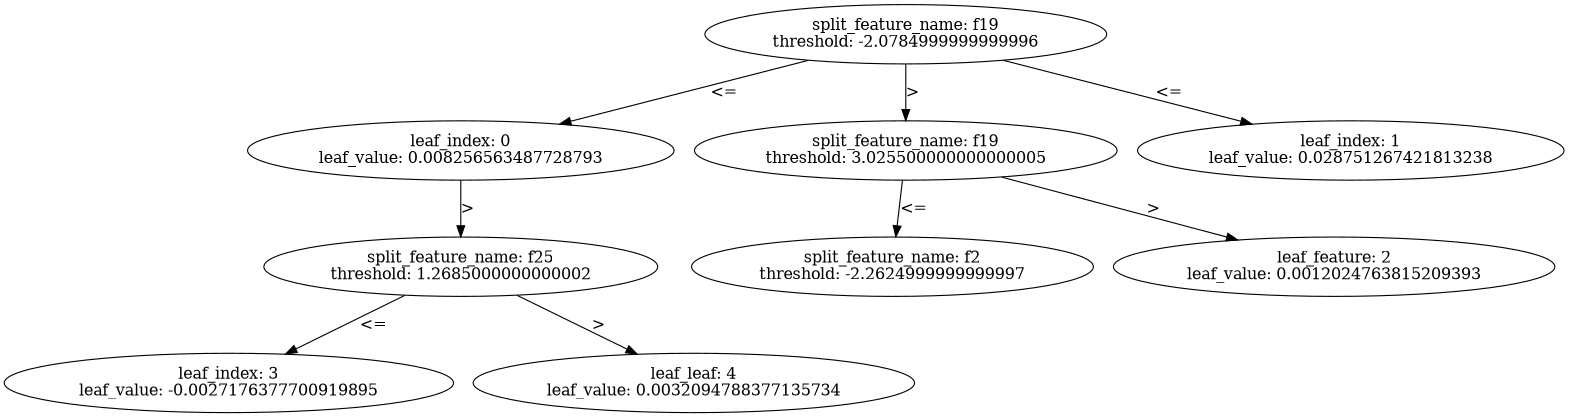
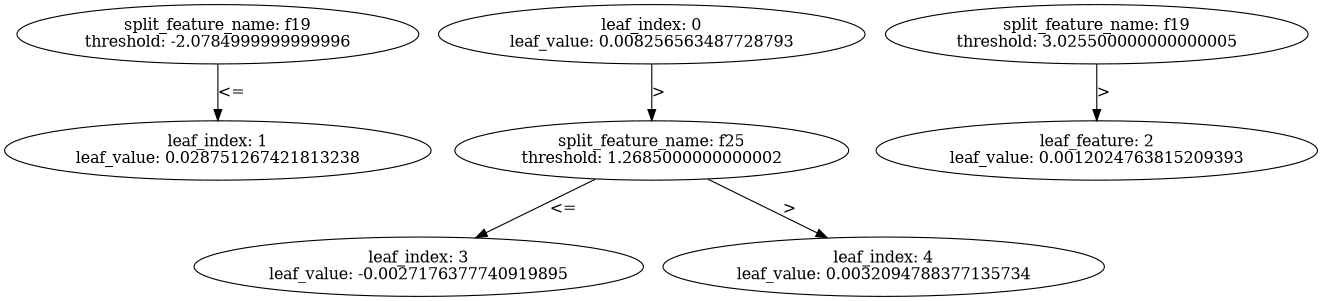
edge "split_feature_name: f19 threshold: -2.0784999999999996" -> "split_feature_name: f19 threshold: 3.025500000000000005": removed, label ">"
edge "split_feature_name: f19 threshold: -2.0784999999999996" -> "leaf_index: 0 leaf_value: 0.008256563487728793": removed, label "<="
node "split_feature_name: f2 threshold: -2.2624999999999997": removed
node "leaf_index: 3 leaf_value: -0.0027176377700919895": label "leaf_index: 3 leaf_value: -0.0027176377700919895" -> "leaf_index: 3 leaf_value: -0.0027176377740919895"
node "leaf_leaf: 4 leaf_value: 0.0032094788377135734": label "leaf_leaf: 4 leaf_value: 0.0032094788377135734" -> "leaf_index: 4 leaf_value: 0.0032094788377135734"
